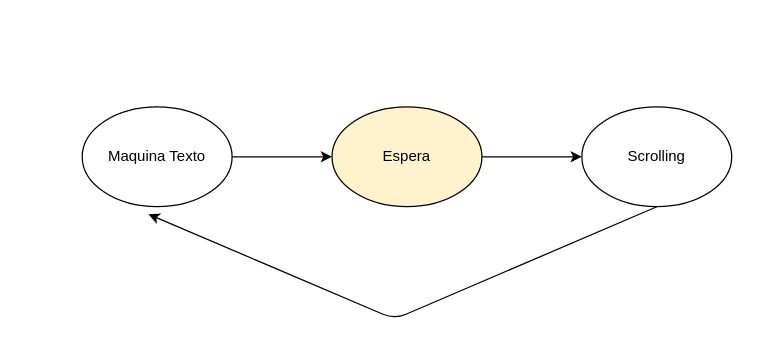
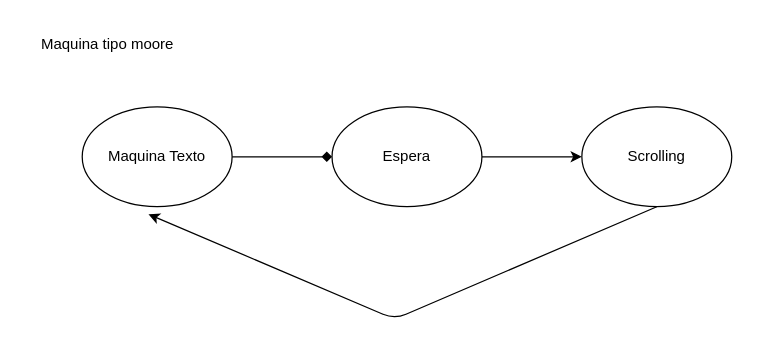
node "Maquina tipo moore": added
edge "Maquina Texto" -> "Espera": arrowhead classic -> diamond
node "Espera": fillcolor #fff2cc -> #ffffff
